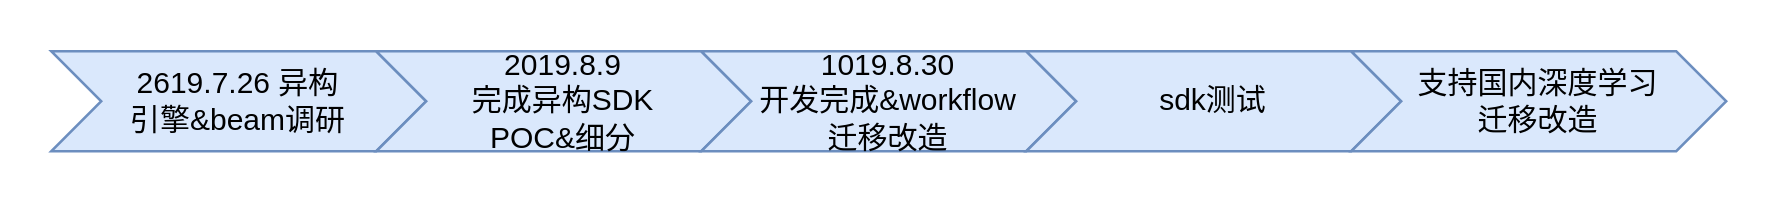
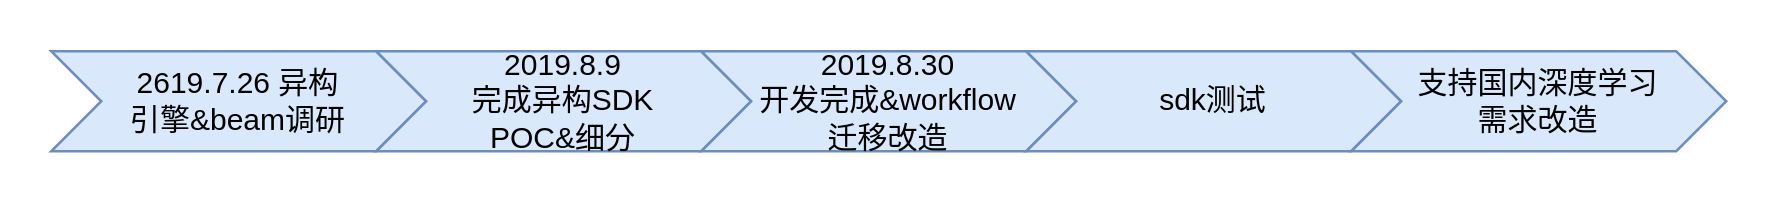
node "1019.8.30 开发完成&workflow 迁移改造": label "1019.8.30 开发完成&workflow 迁移改造" -> "2019.8.30 开发完成&workflow 迁移改造"
node "支持国内深度学习 迁移改造": label "支持国内深度学习 迁移改造" -> "支持国内深度学习 需求改造"
